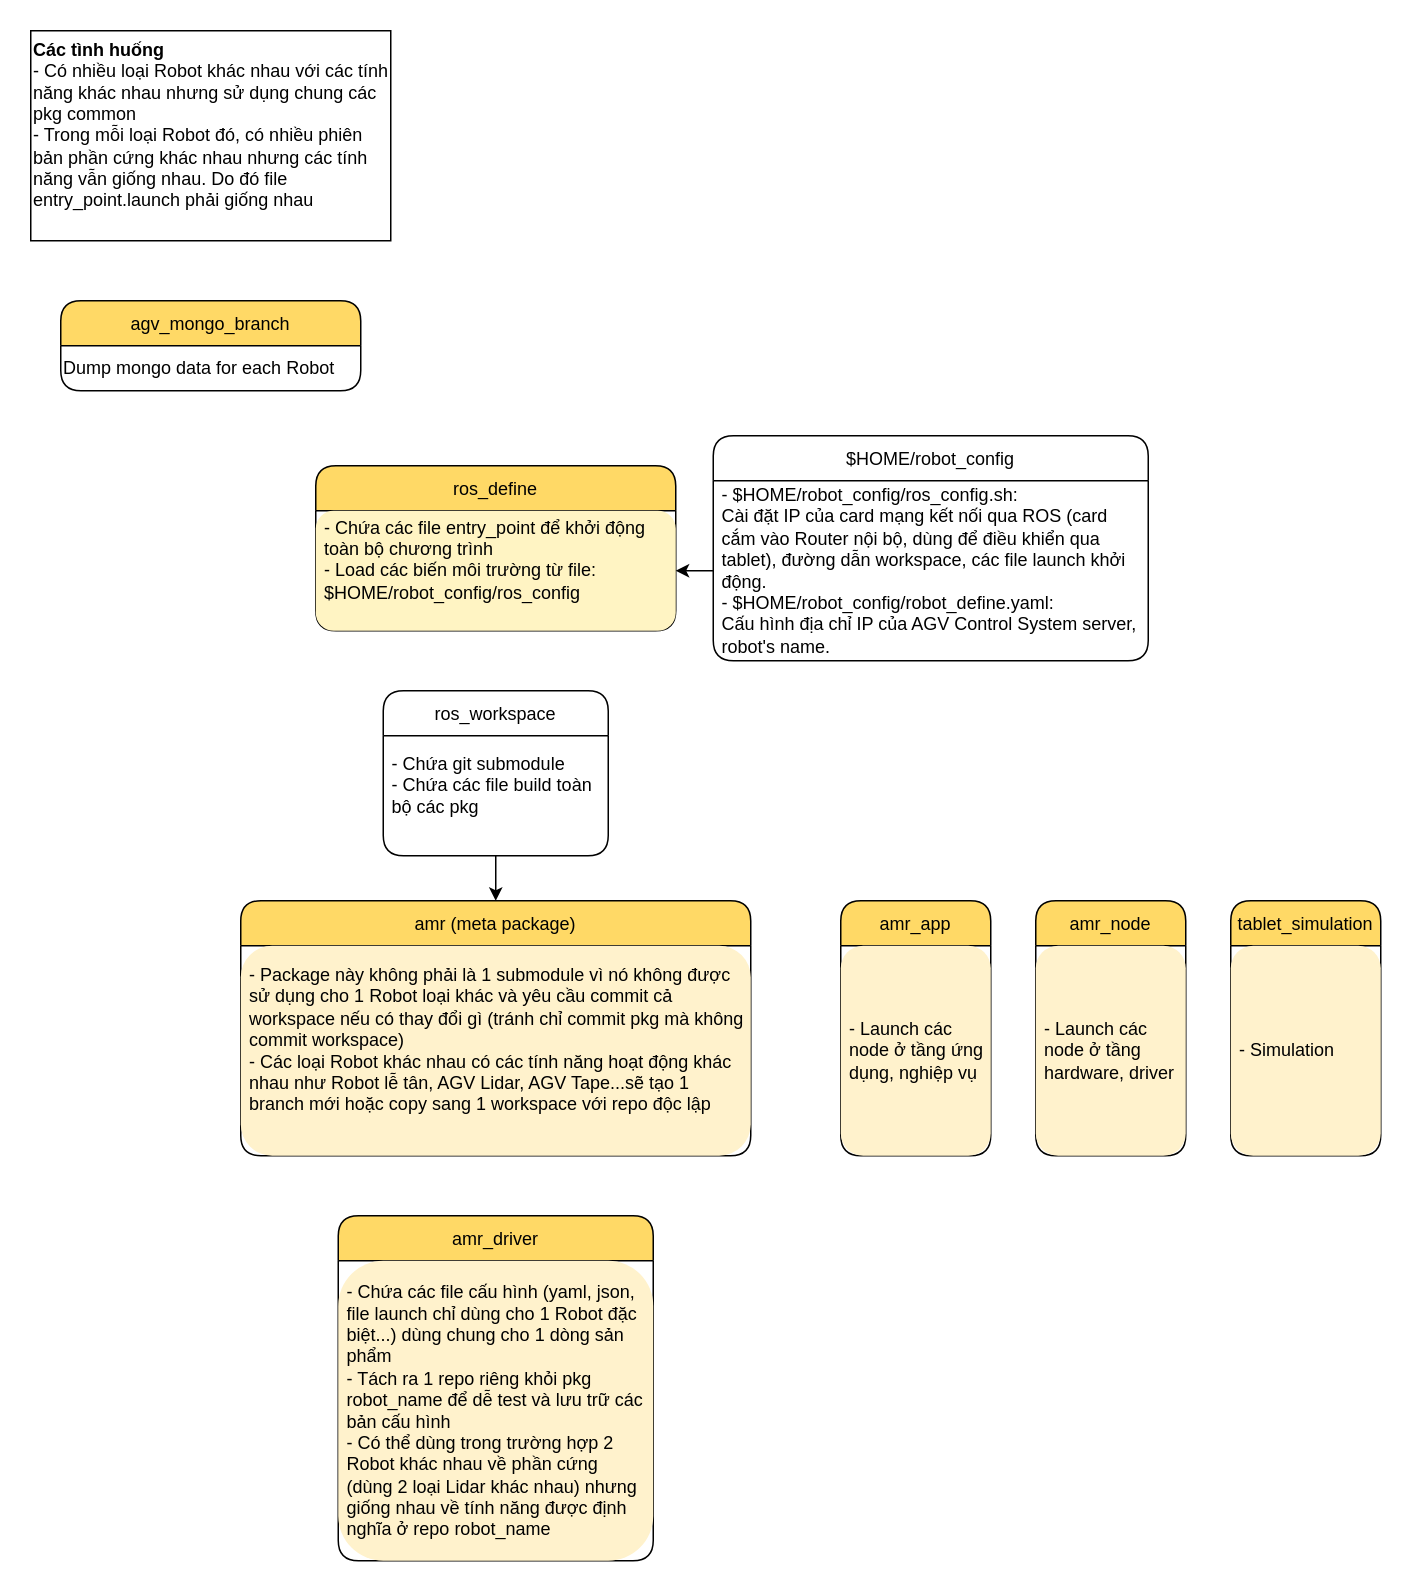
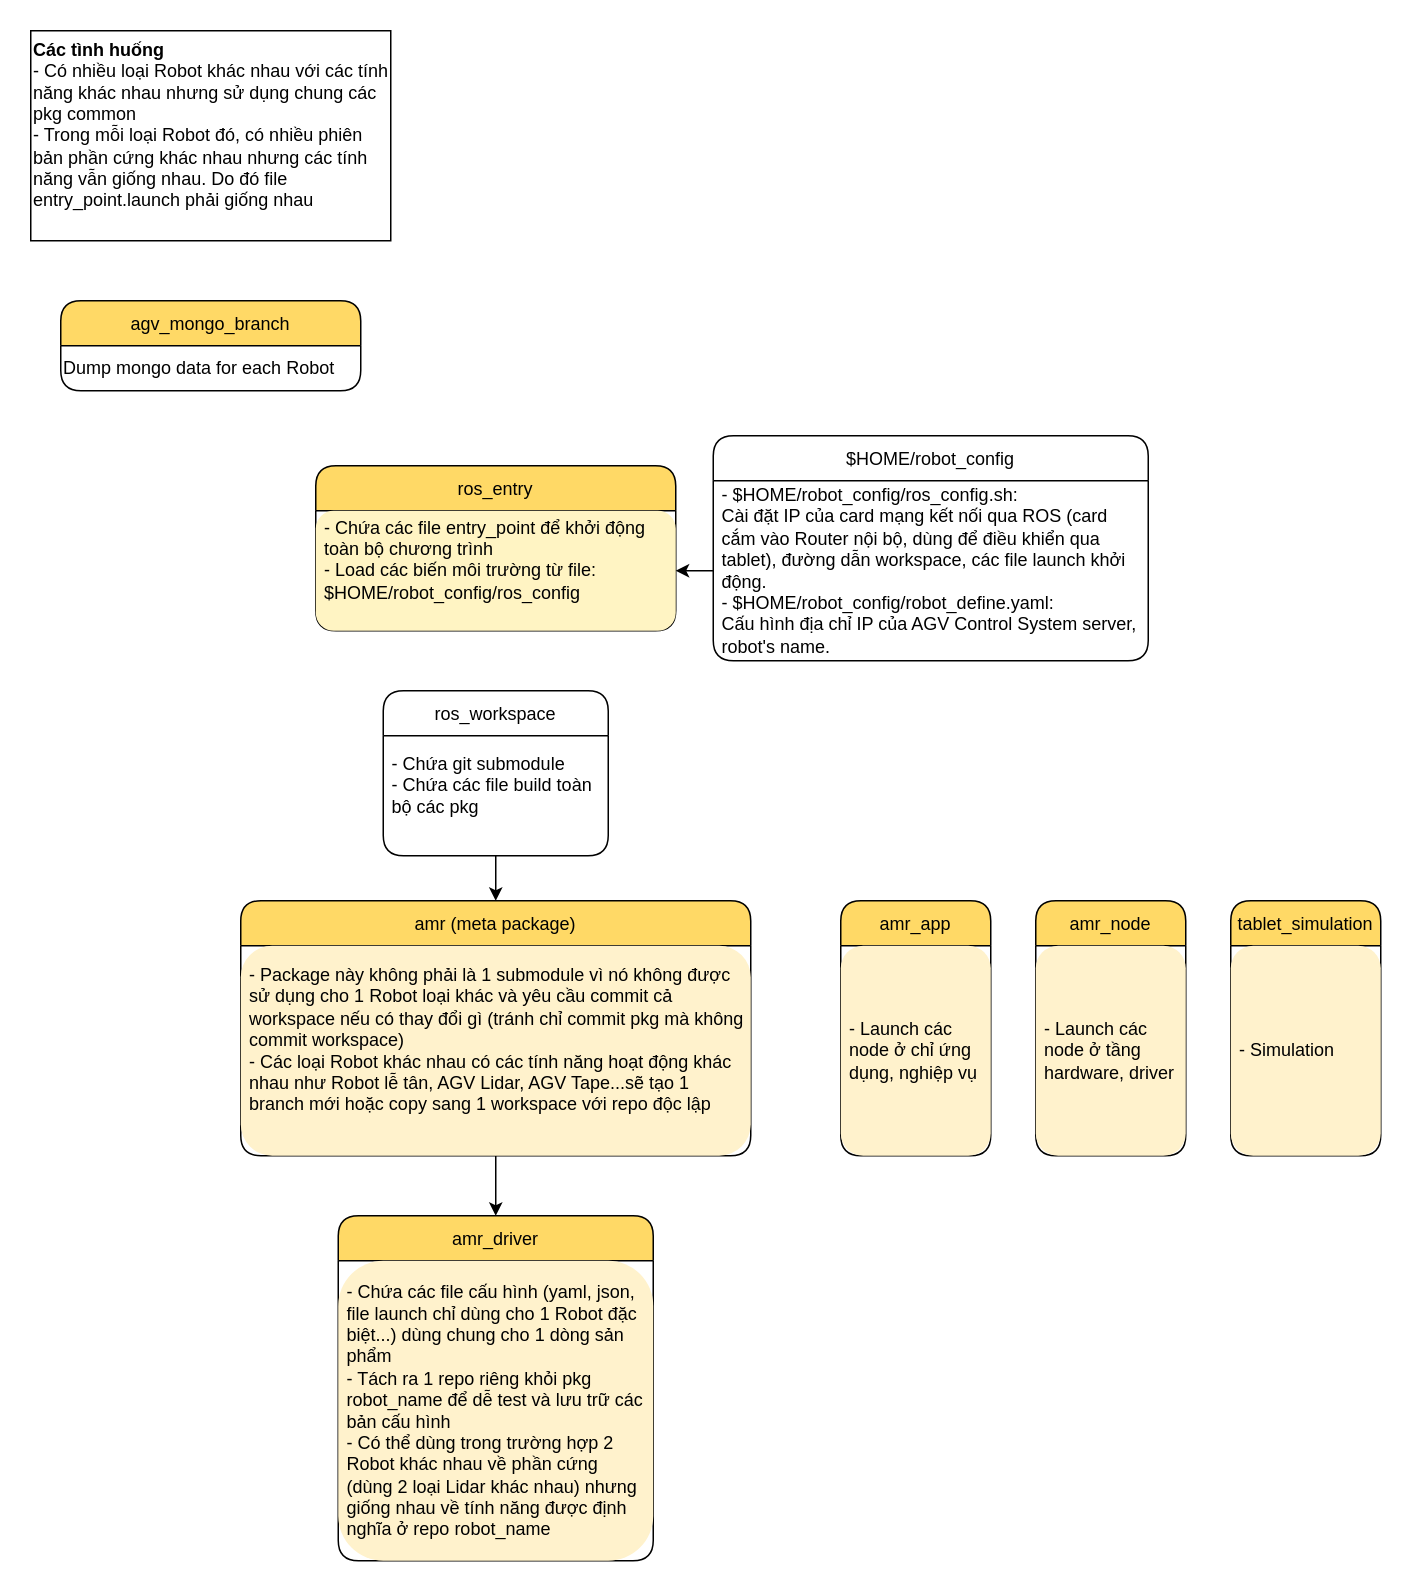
node "ros_define": label "ros_define" -> "ros_entry"
node "- Launch các node ở tầng ứng dụng, nghiệp vụ": label "- Launch các node ở tầng ứng dụng, nghiệp vụ" -> "- Launch các node ở chỉ ứng dụng, nghiệp vụ"
edge "amr (meta package)" -> "amr_driver": added
